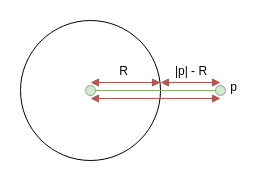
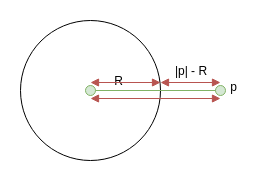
node "R": moved (124, 72) -> (119, 82)
